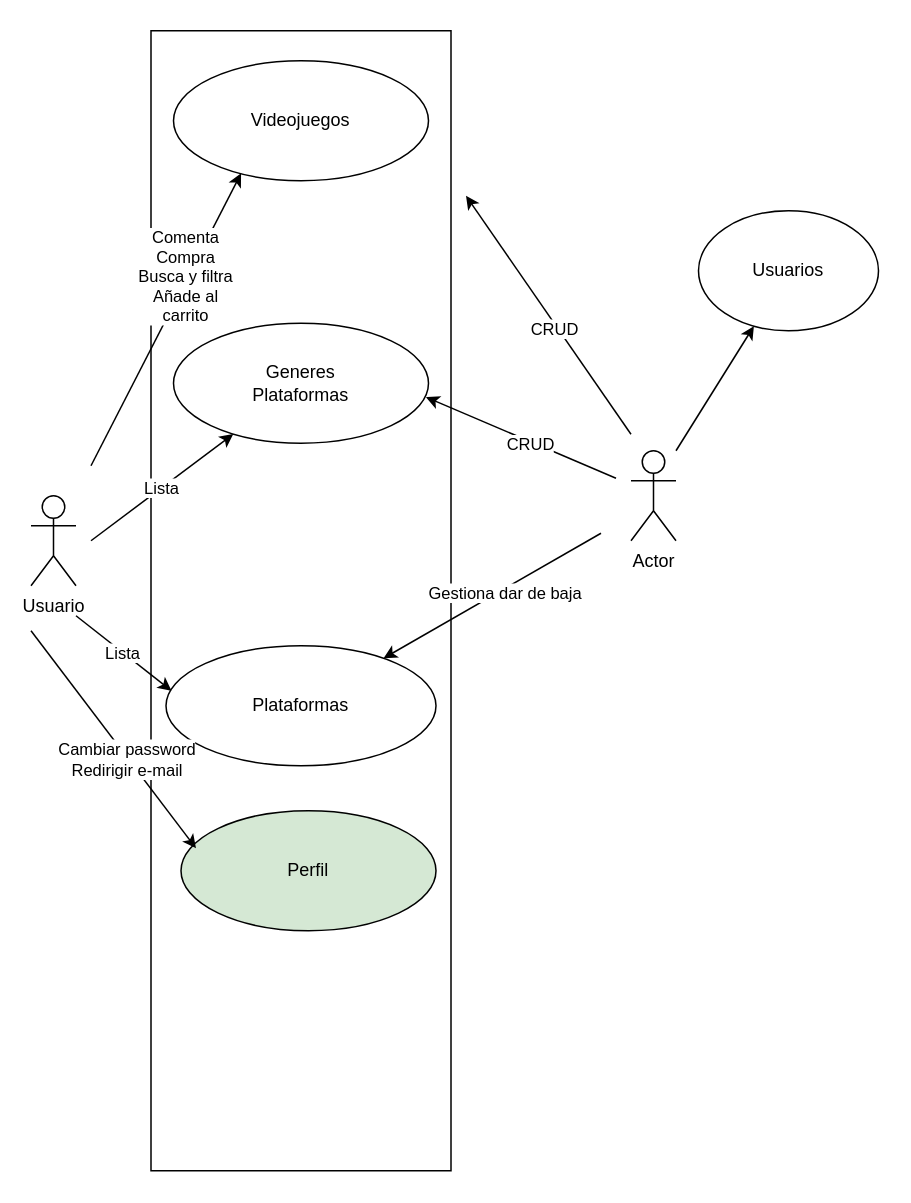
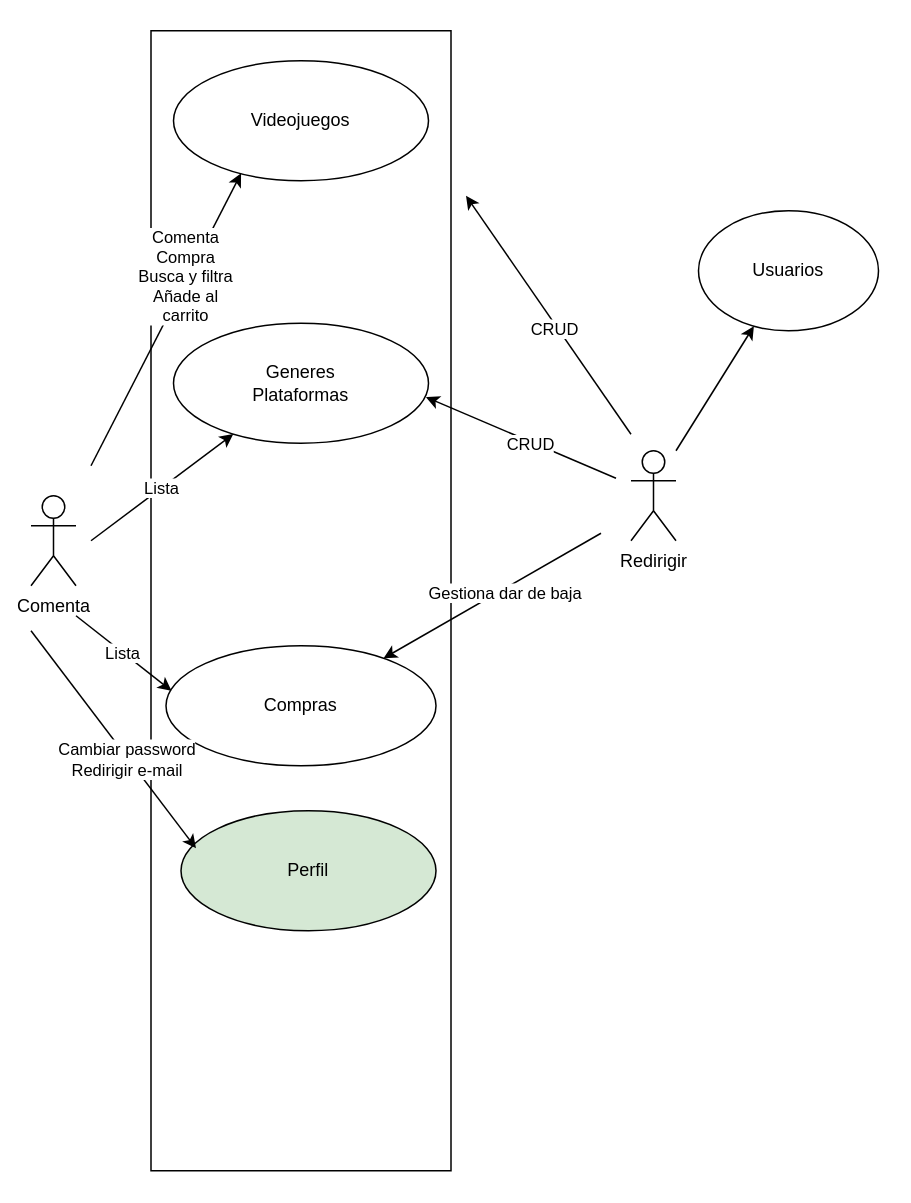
node "Actor": label "Actor" -> "Redirigir"
node "Usuario": label "Usuario" -> "Comenta"
node "Plataformas": label "Plataformas" -> "Compras"
